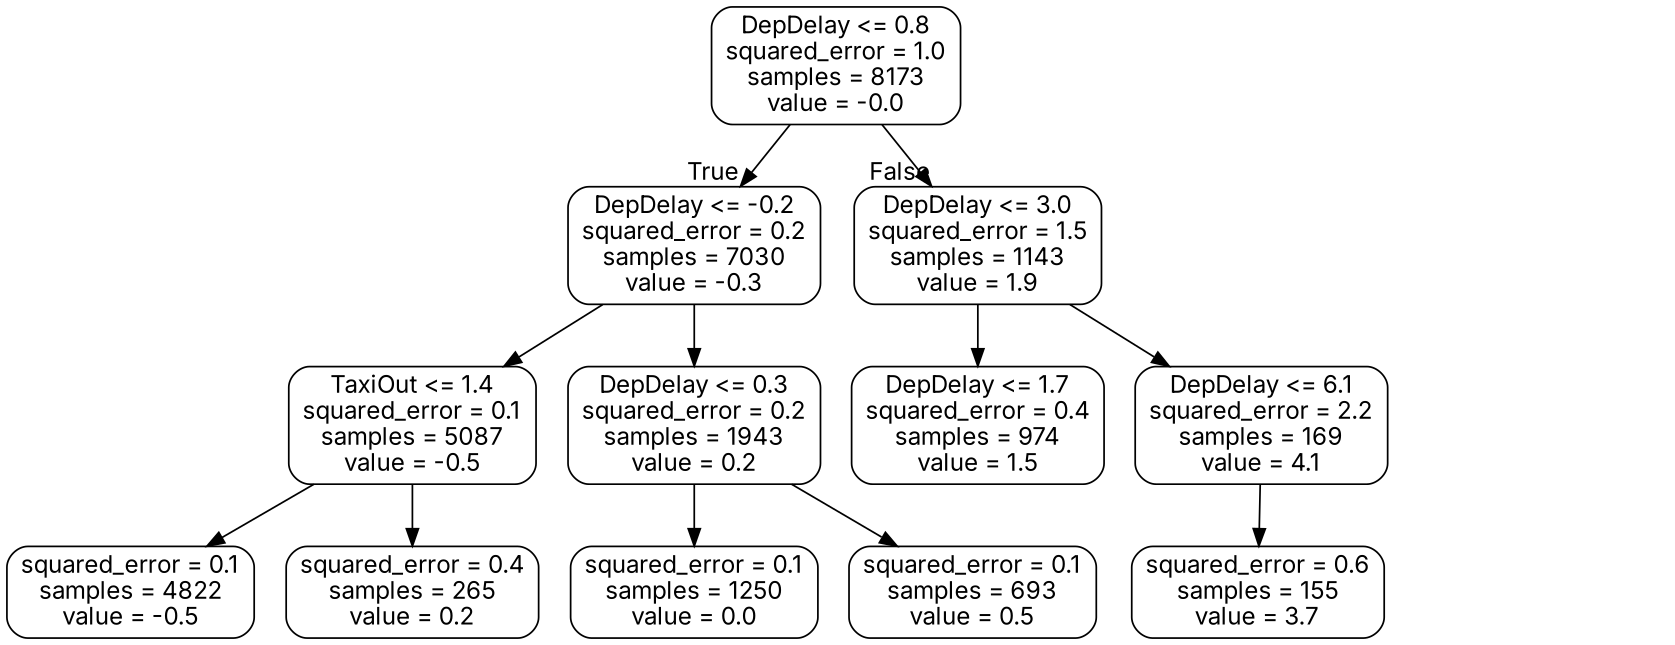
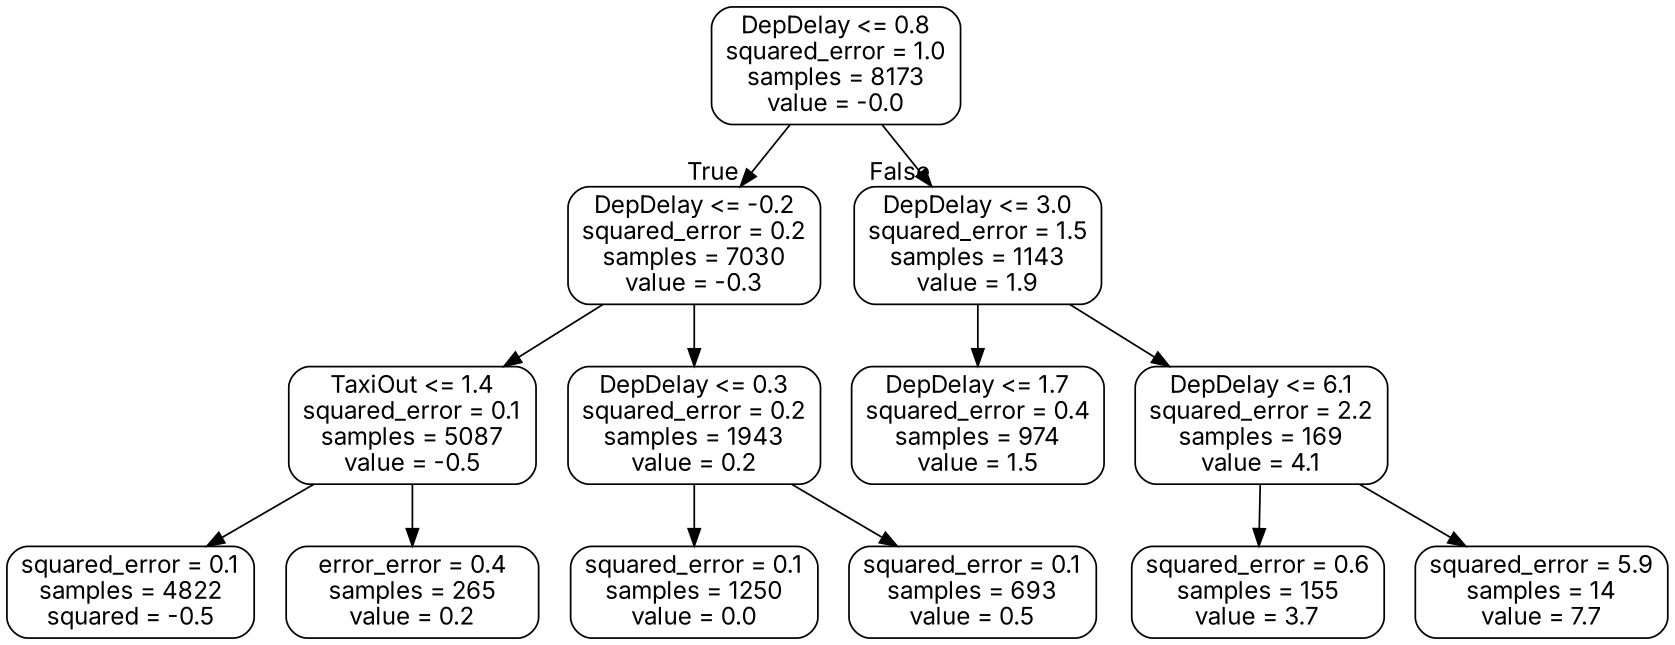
node "squared_error = 0.1 samples = 4822 value = -0.5": label "squared_error = 0.1 samples = 4822 value = -0.5" -> "squared_error = 0.1 samples = 4822 squared = -0.5"
node "squared_error = 0.4 samples = 265 value = 0.2": label "squared_error = 0.4 samples = 265 value = 0.2" -> "error_error = 0.4 samples = 265 value = 0.2"
node "squared_error = 5.9 samples = 14 value = 7.7": added
